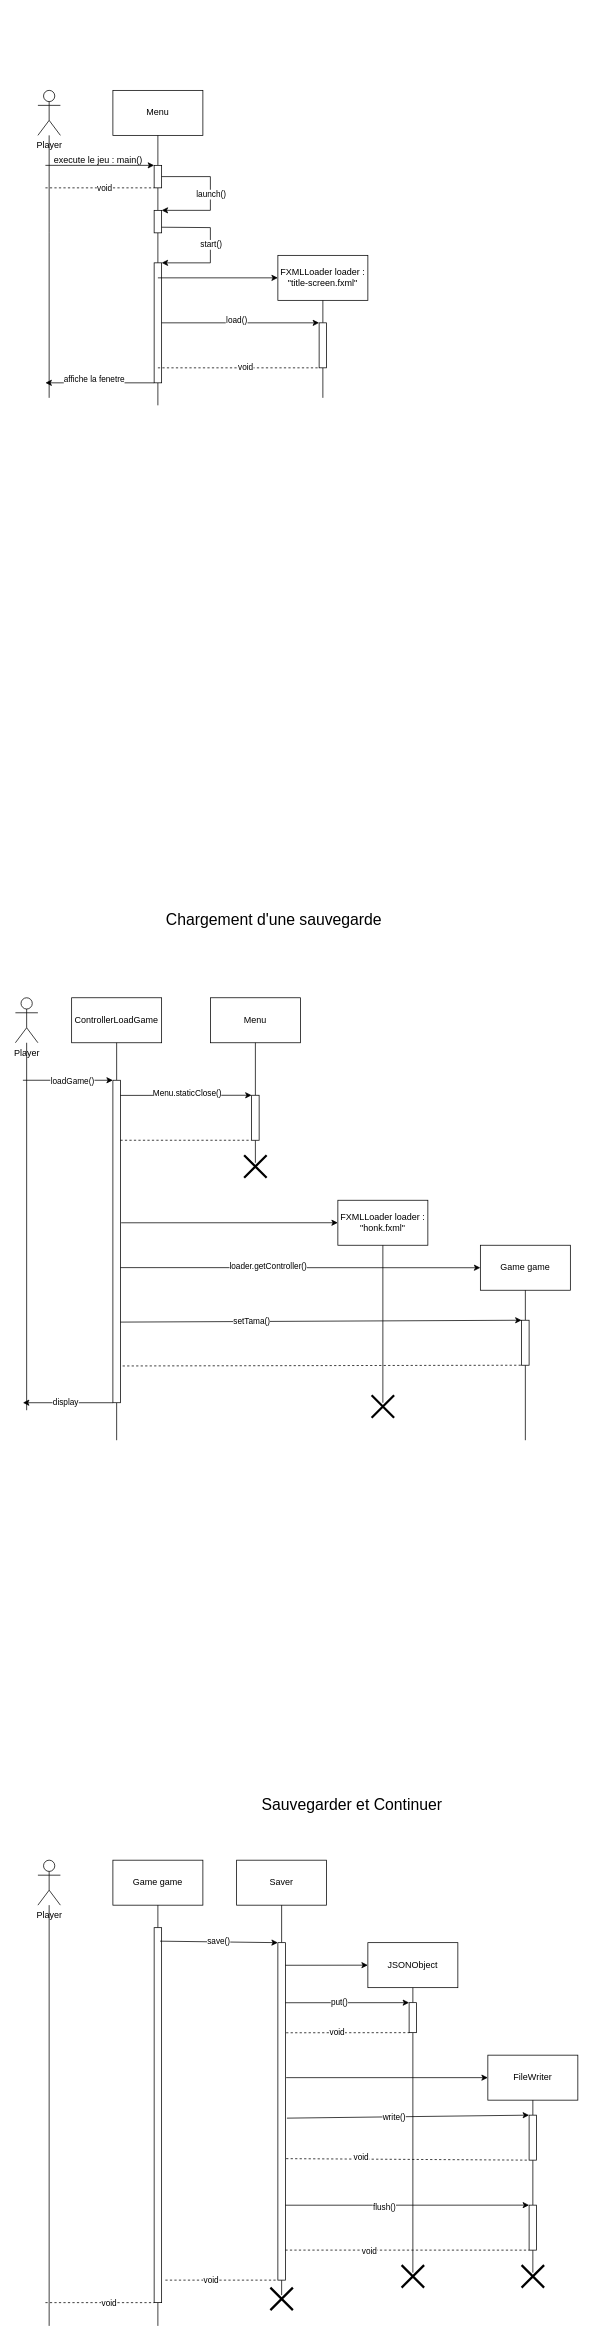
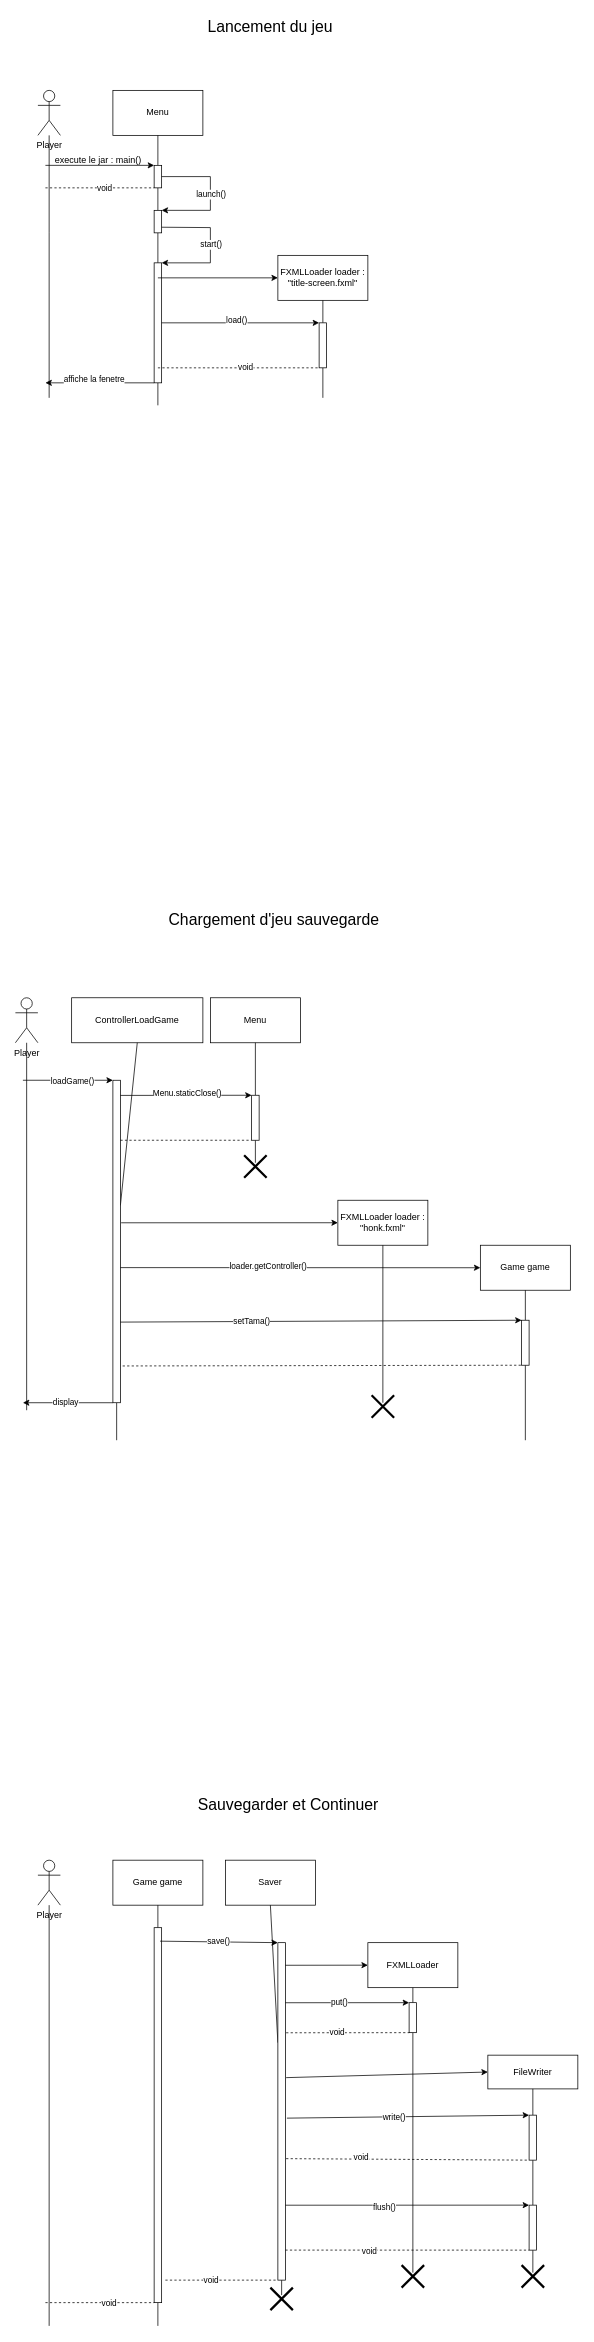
node "Lancement du jeu": added
node "execute le jeu : main()": label "execute le jeu : main()" -> "execute le jar : main()"
node "Chargement d'une sauvegarde": label "Chargement d'une sauvegarde" -> "Chargement d'jeu sauvegarde"
node "ControllerLoadGame": size 90x45 -> 131x45
node "Sauvegarder et Continuer": moved (352, 1804) -> (288, 1804)
node "Saver": moved (282, 1883) -> (270, 1883)
node "JSONObject": label "JSONObject" -> "FXMLLoader"
node "FileWriter": size 90x45 -> 90x34
